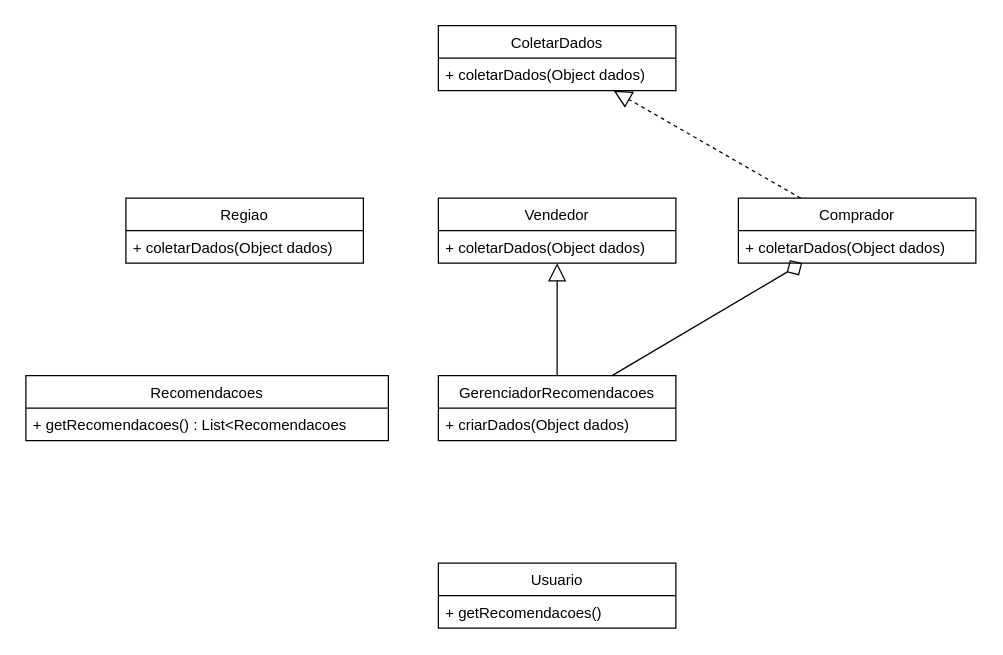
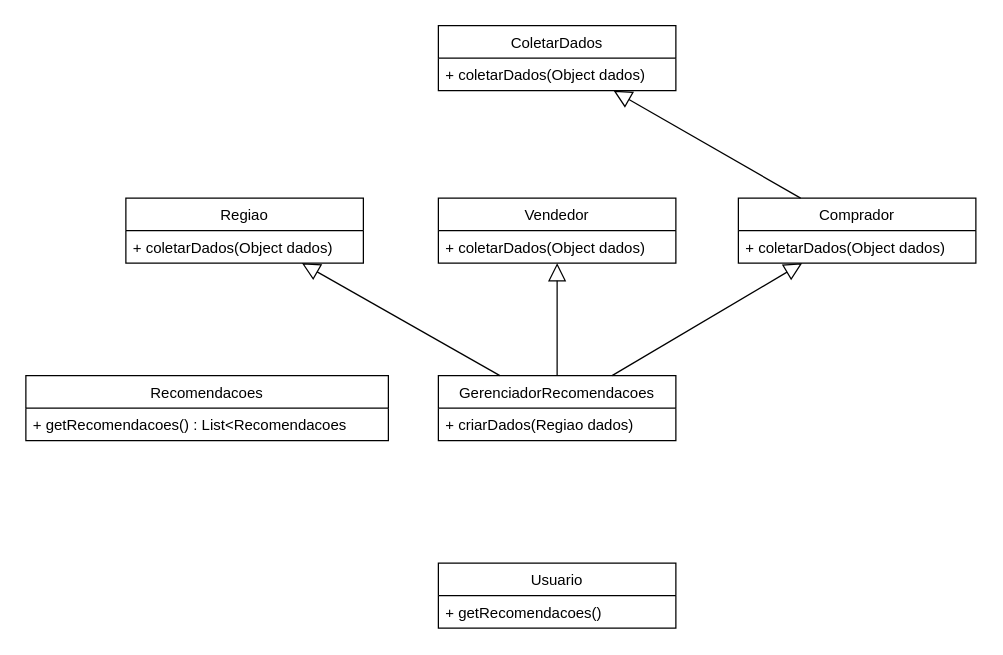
edge "Comprador" -> "ColetarDados": style dashed -> solid
edge "GerenciadorRecomendacoes" -> "Comprador": arrowhead diamond -> block
edge "GerenciadorRecomendacoes" -> "Regiao": added
node "+ criarDados(Object dados)": label "+ criarDados(Object dados)" -> "+ criarDados(Regiao dados)"
